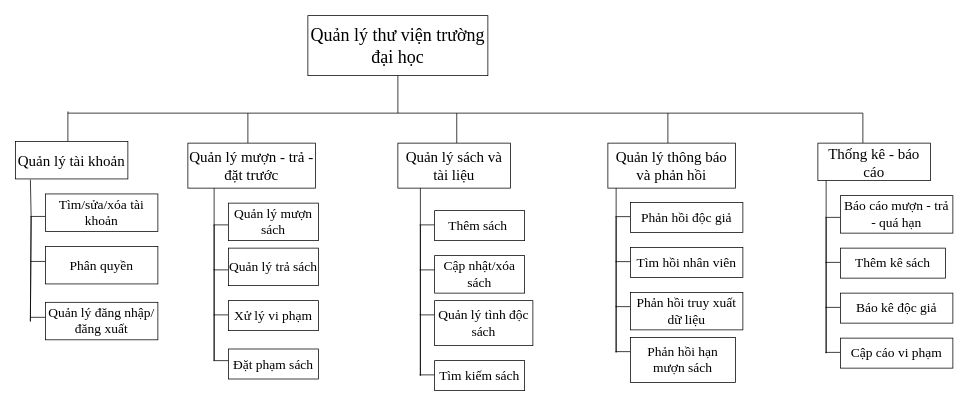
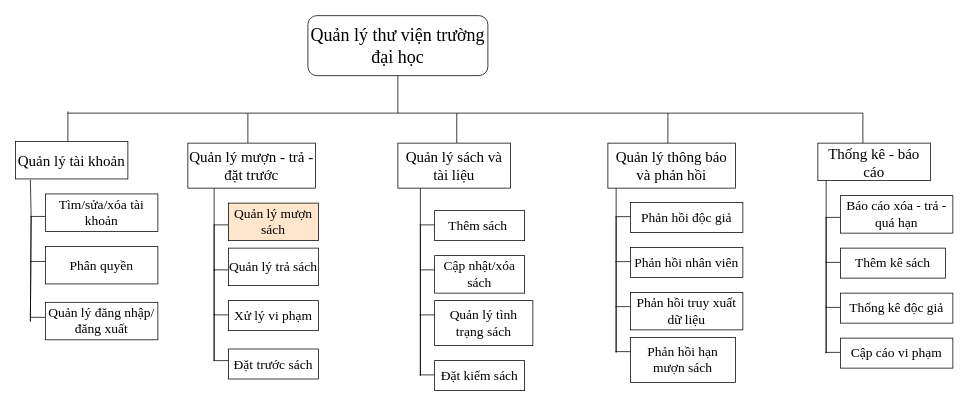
node "Quản lý thư viện trường đại học": shape rectangle -> rounded rectangle
node "Báo cáo mượn - trả - quá hạn": label "Báo cáo mượn - trả - quá hạn" -> "Báo cáo xóa - trả - quá hạn"
node "Quản lý mượn sách": fillcolor #ffffff -> #ffe6cc
node "Tìm hồi nhân viên": label "Tìm hồi nhân viên" -> "Phản hồi nhân viên"
node "Báo kê độc giả": label "Báo kê độc giả" -> "Thống kê độc giả"
node "Quản lý tình độc sách": label "Quản lý tình độc sách" -> "Quản lý tình trạng sách"
node "Đặt phạm sách": label "Đặt phạm sách" -> "Đặt trước sách"
node "Tìm kiếm sách": label "Tìm kiếm sách" -> "Đặt kiếm sách"
